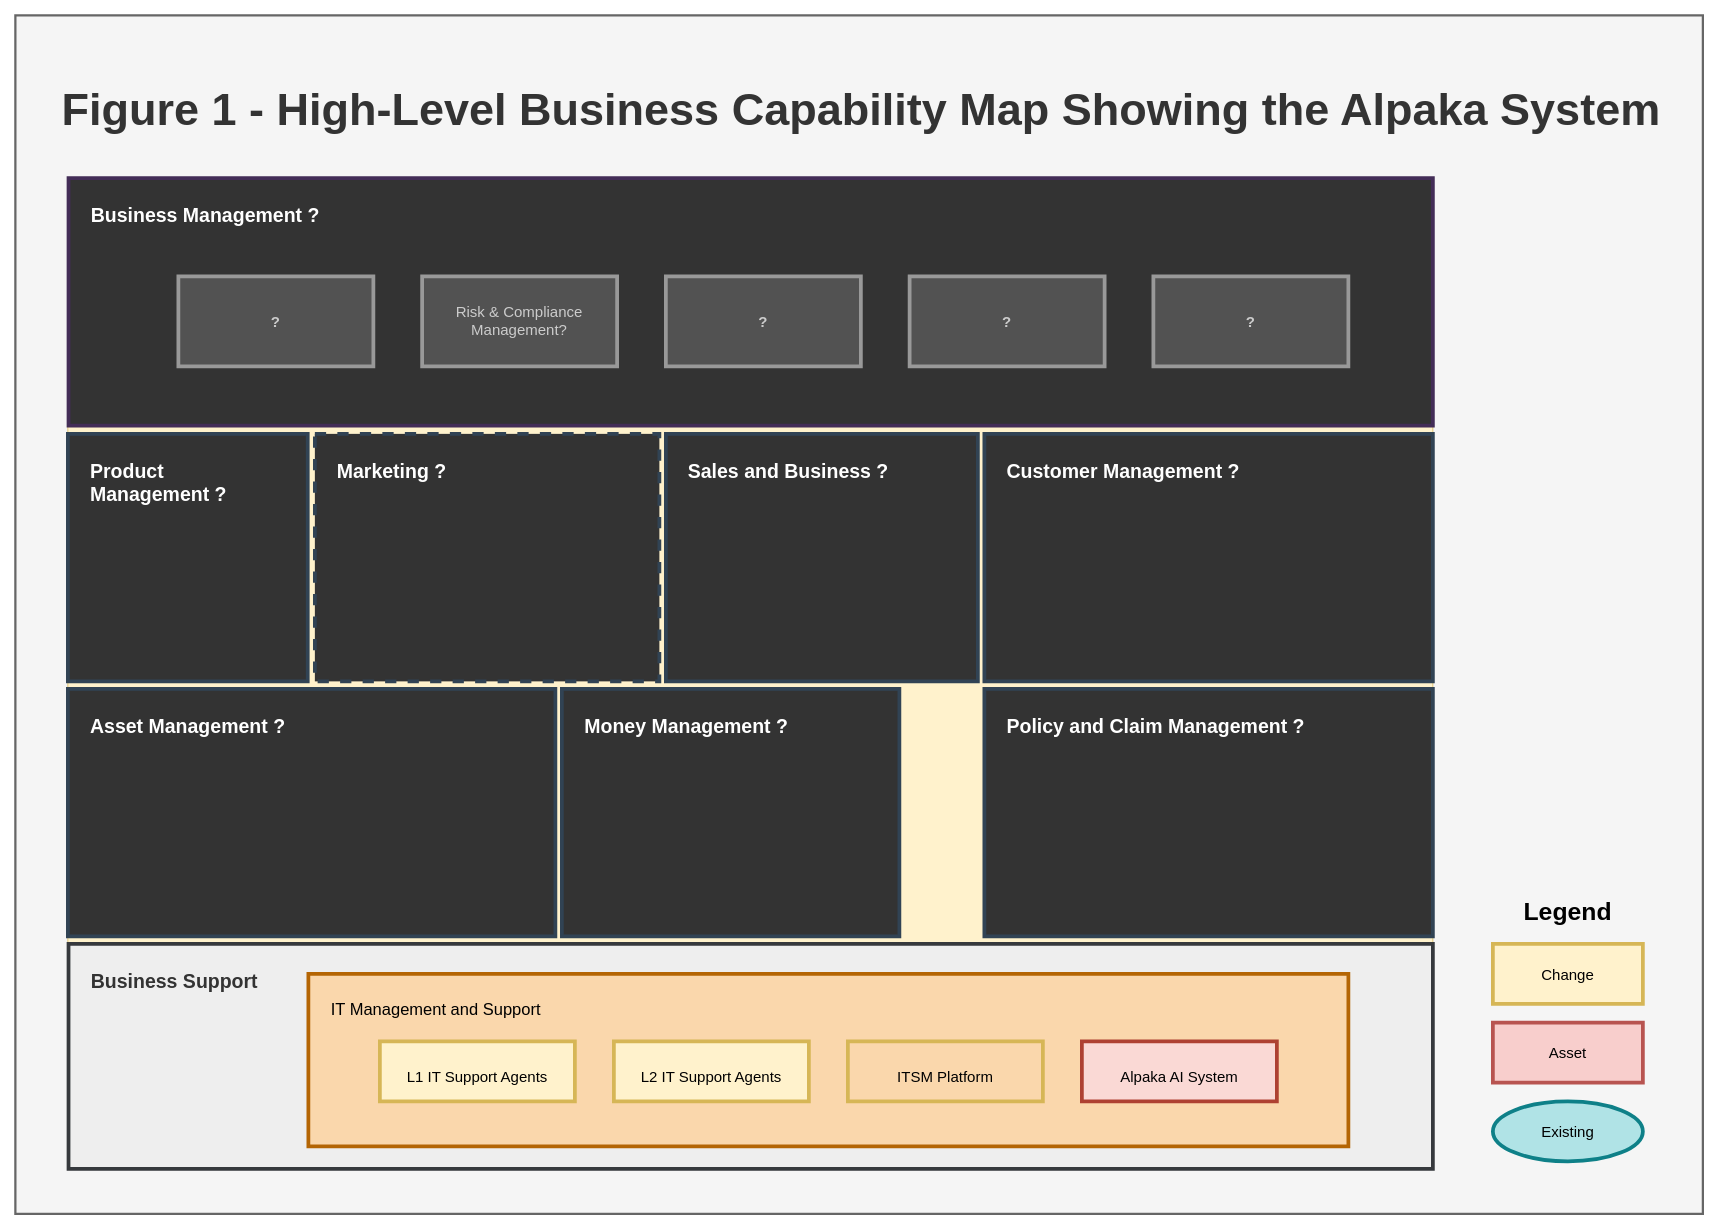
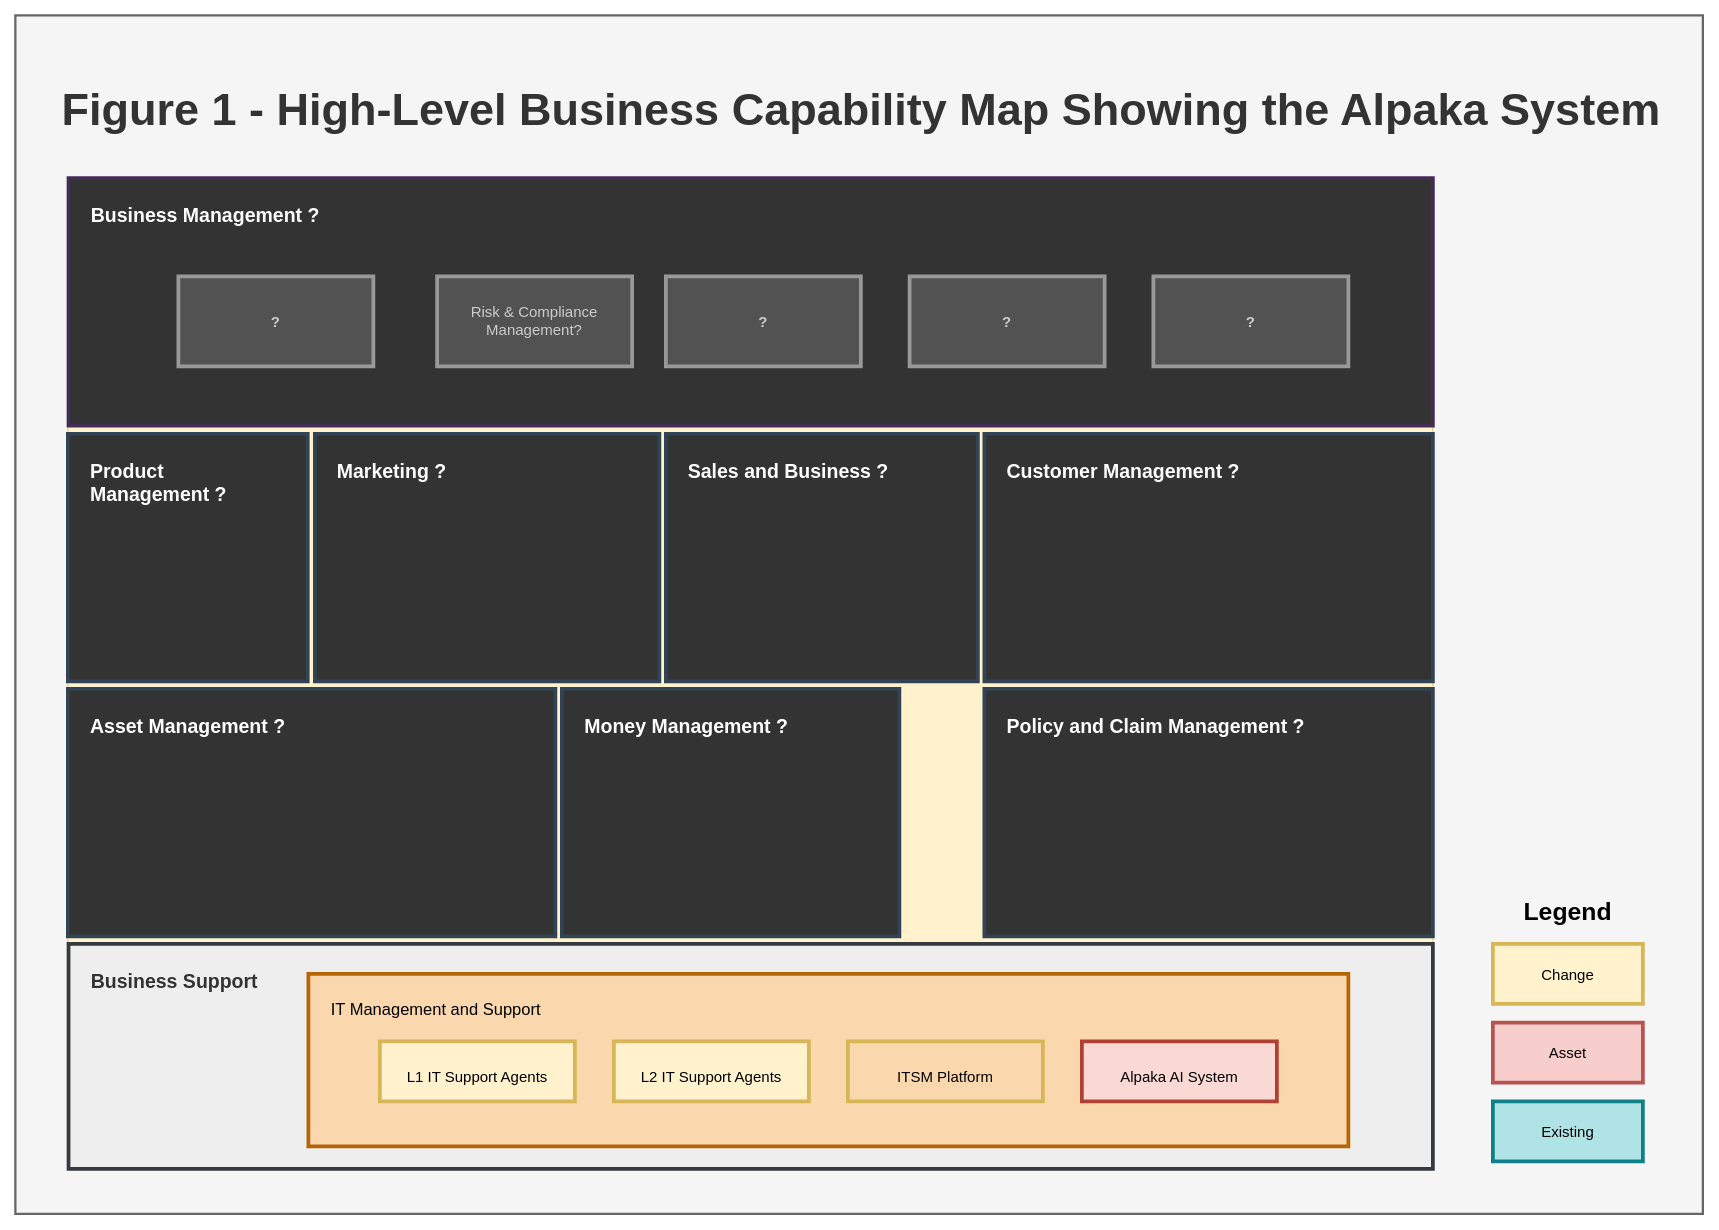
node "Risk & Compliance Management?": moved (520, 321) -> (535, 321)
node "Marketing ?": style dashed -> solid
node "Existing": shape ellipse -> rectangle
